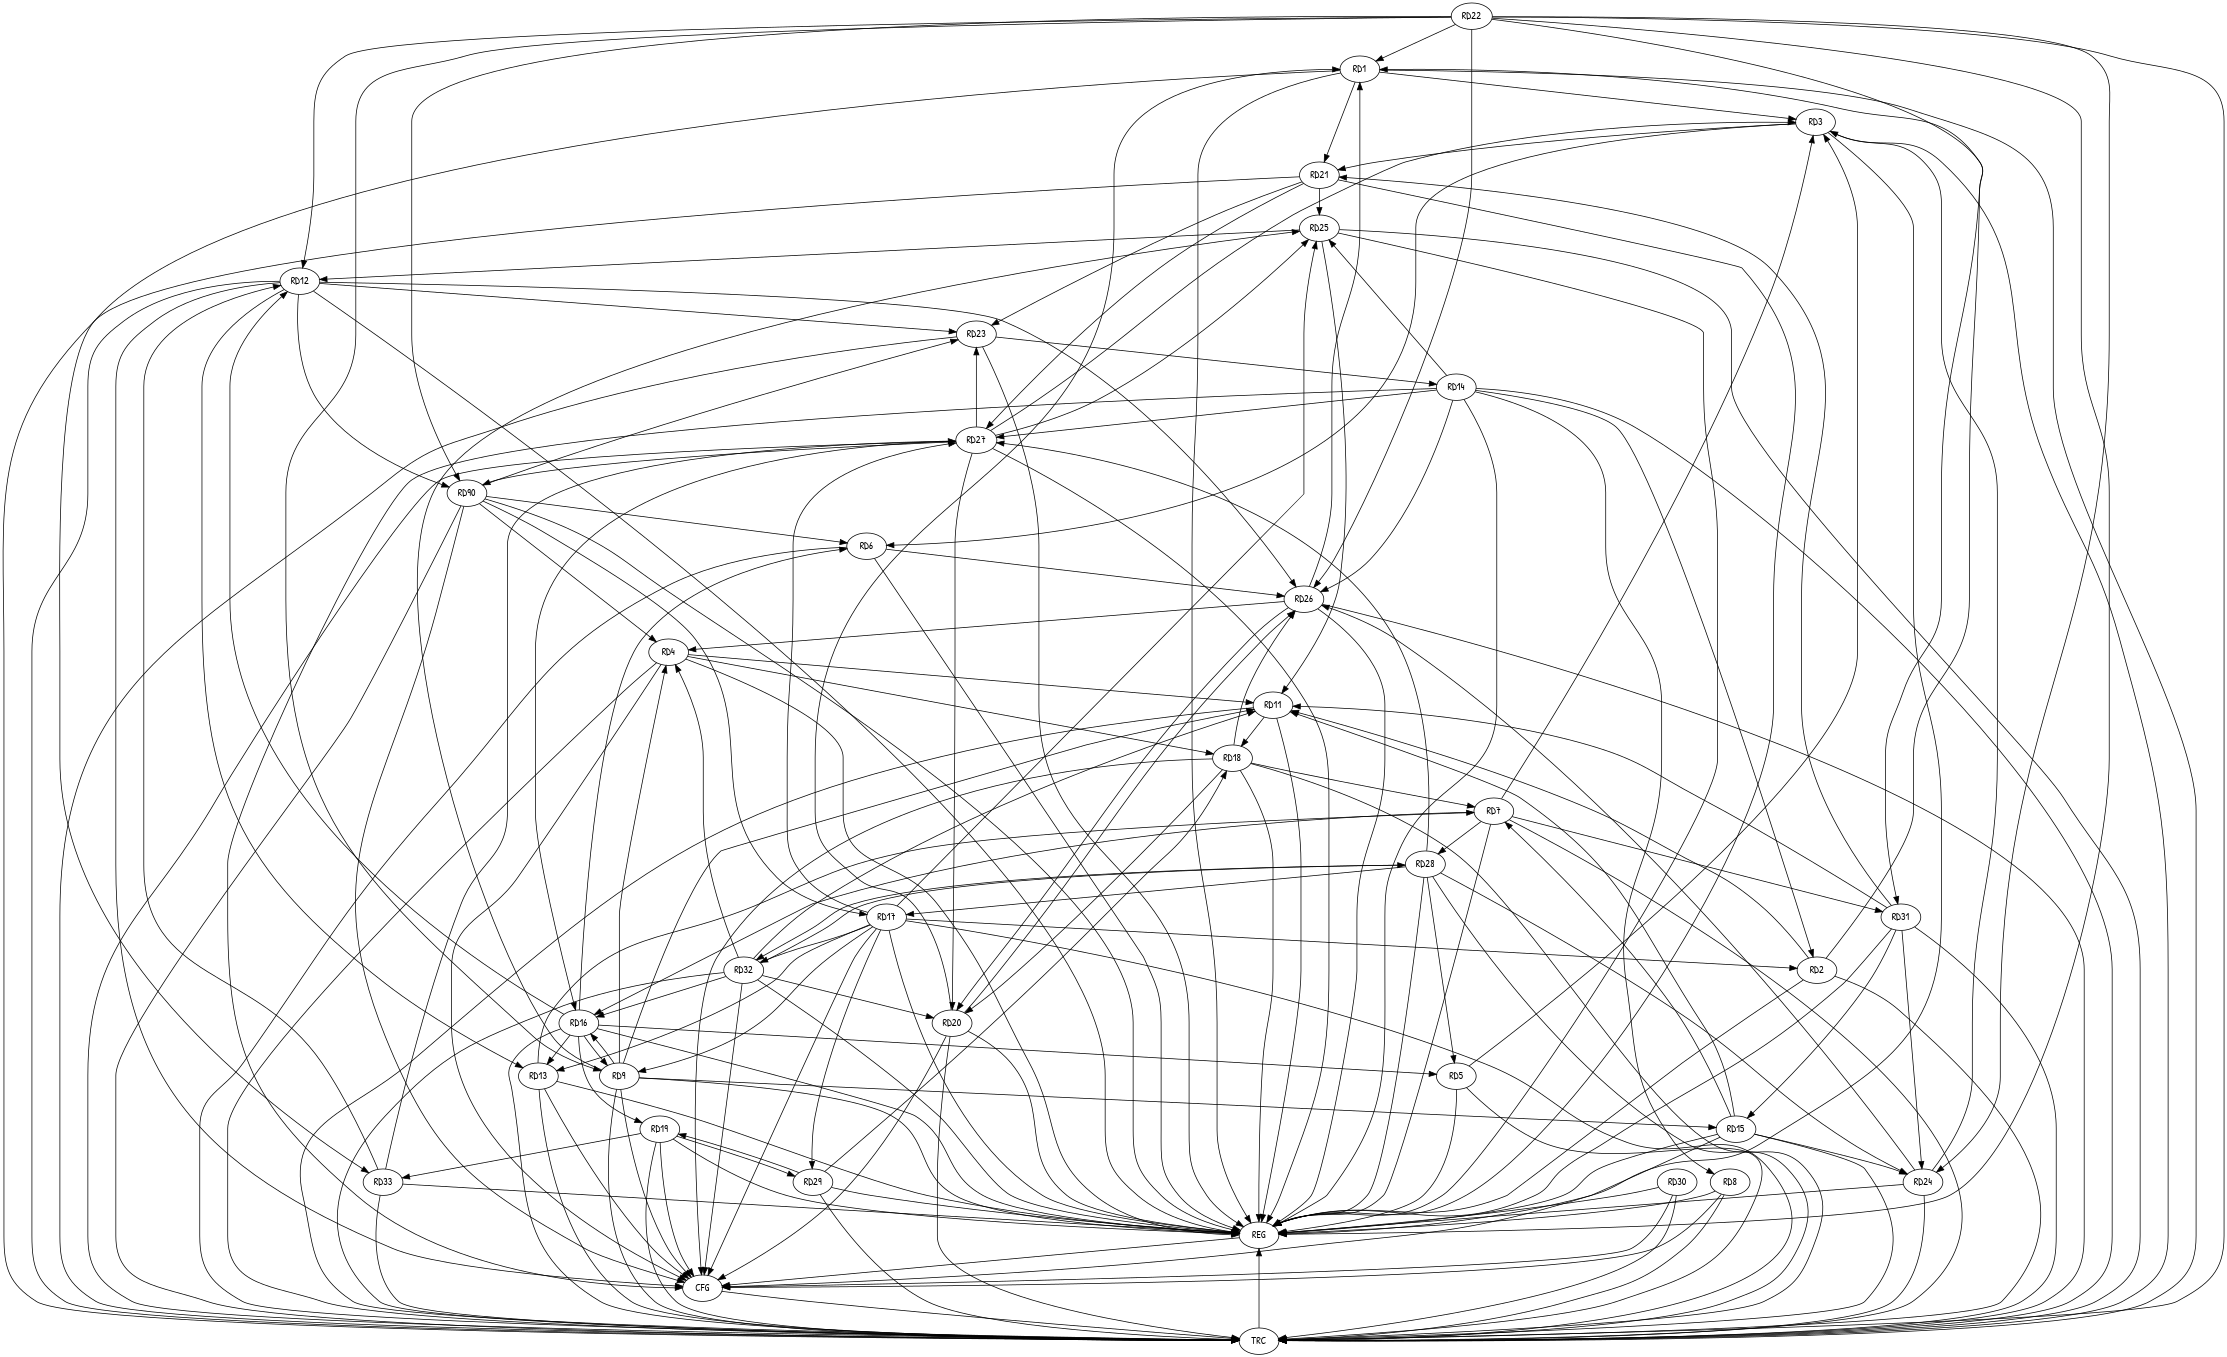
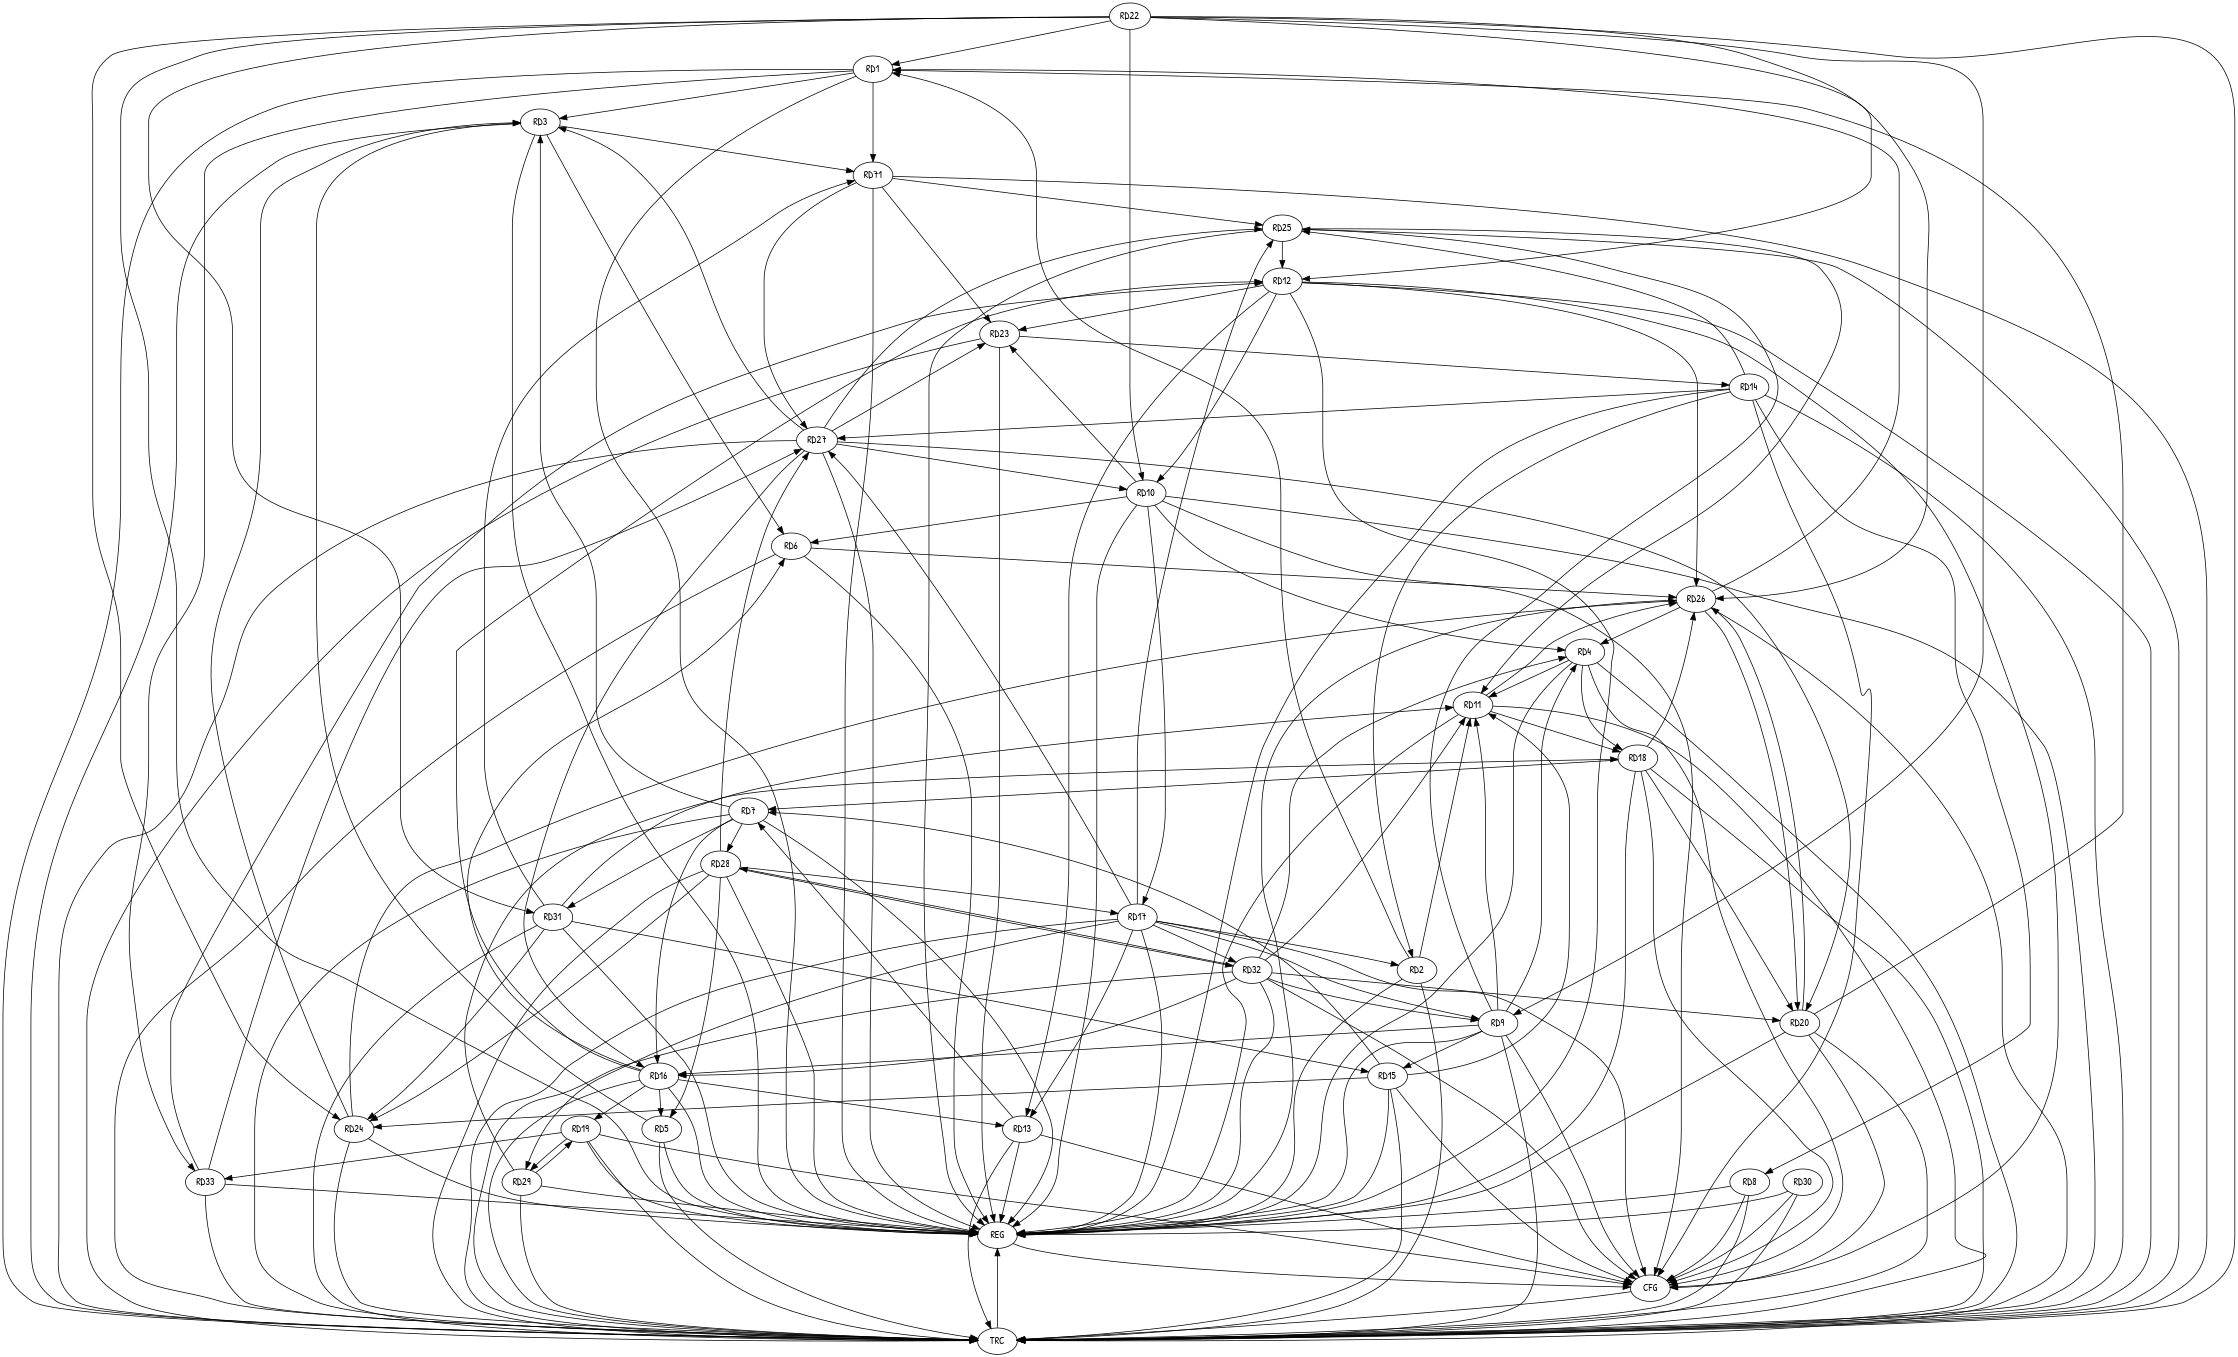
node "RD21": label "RD21" -> "RD71"
node "RD90": label "RD90" -> "RD10"
edge "RD14" -> "RD26": now "RD11" -> "RD26"
edge "RD16" -> "RD9": now "RD32" -> "RD9"
